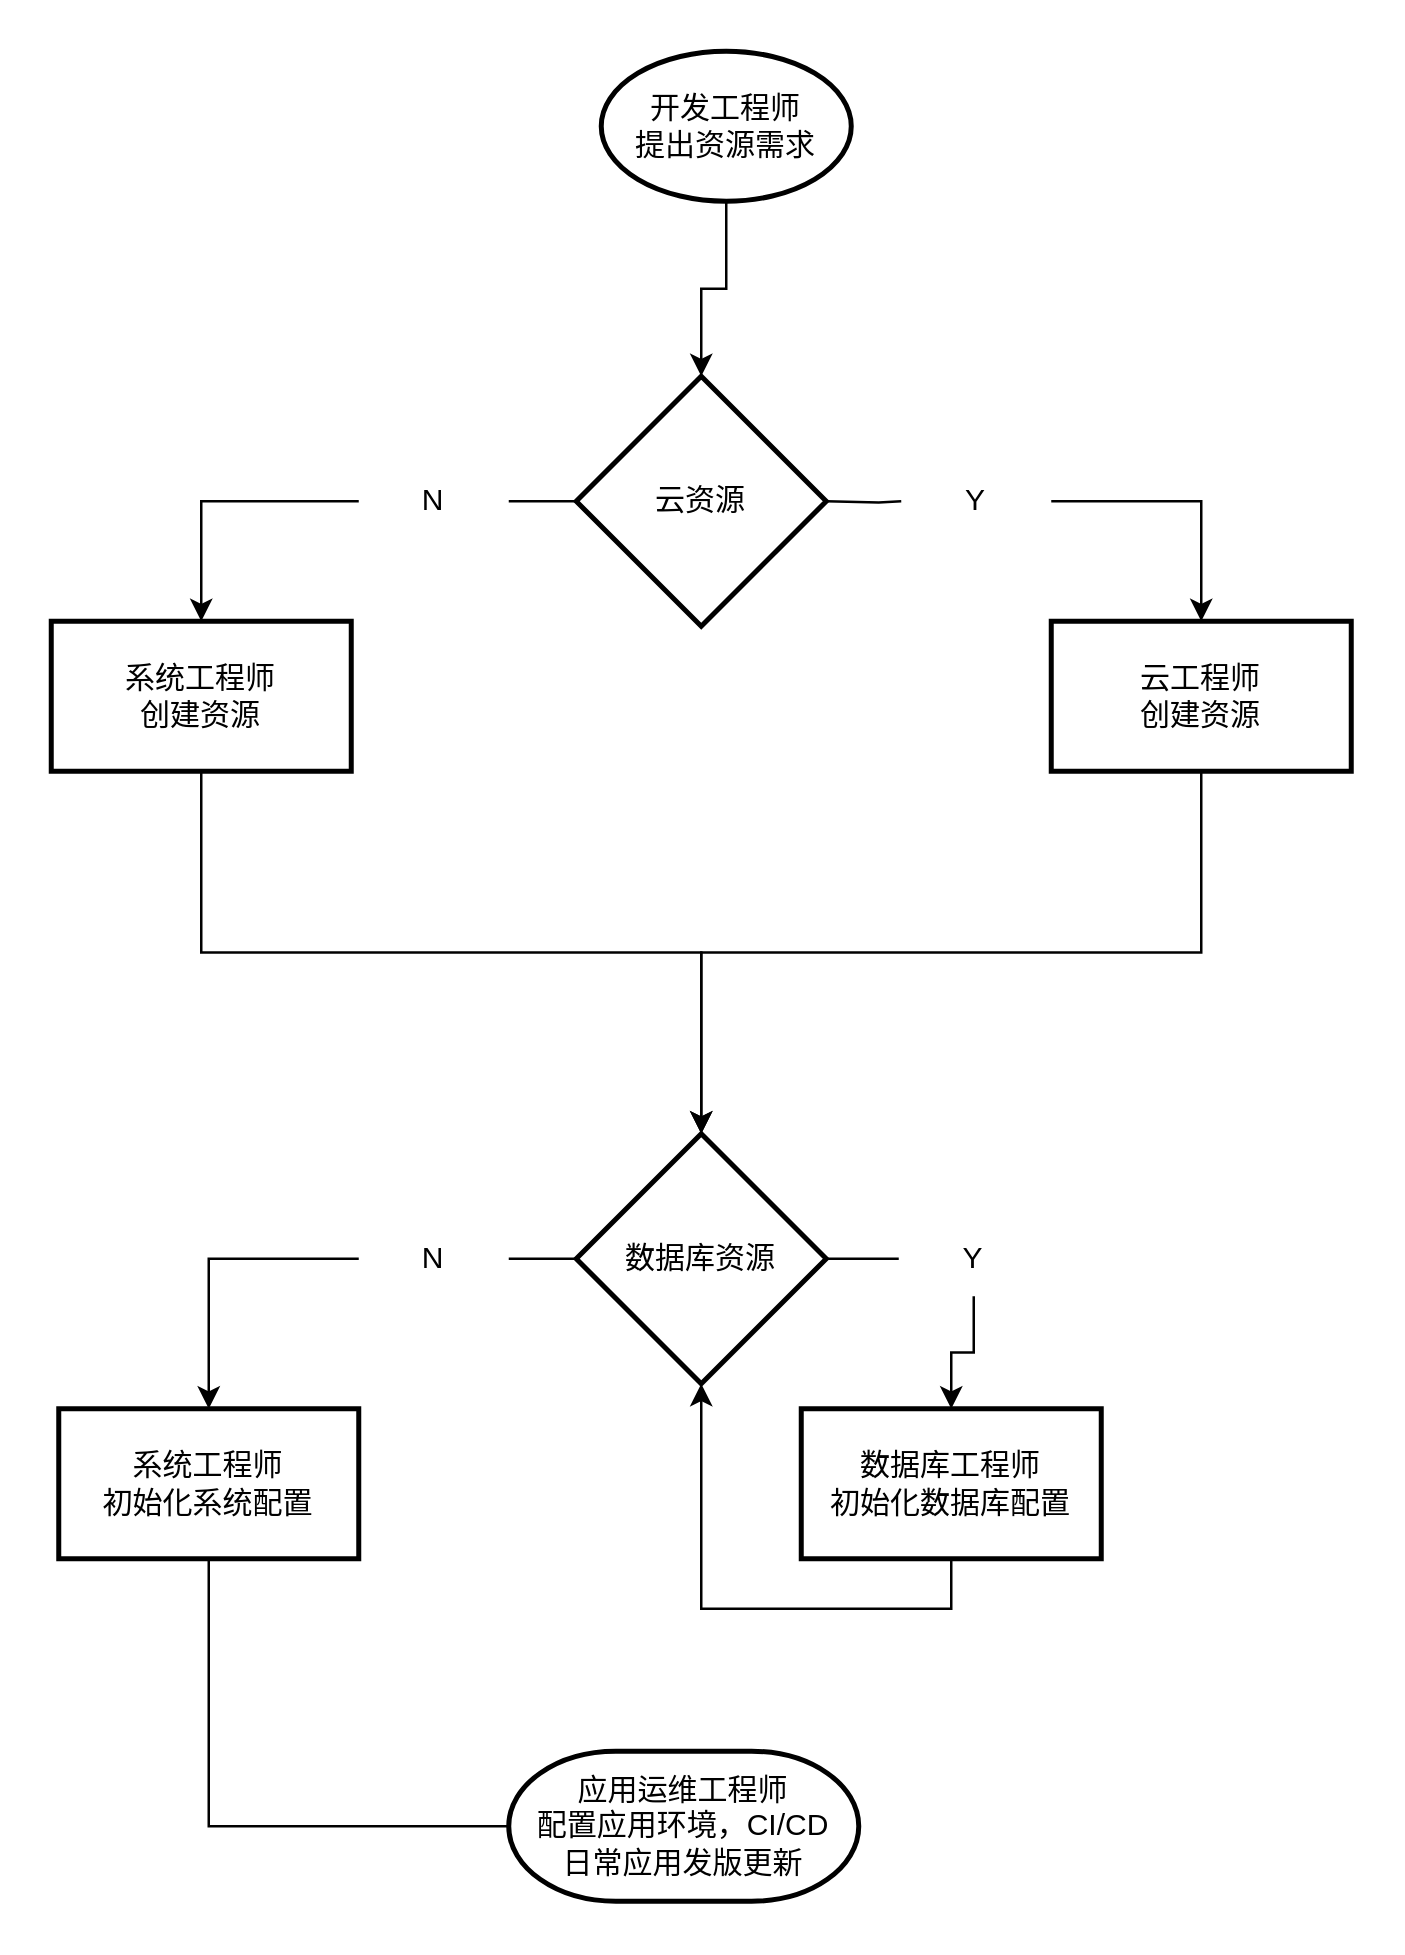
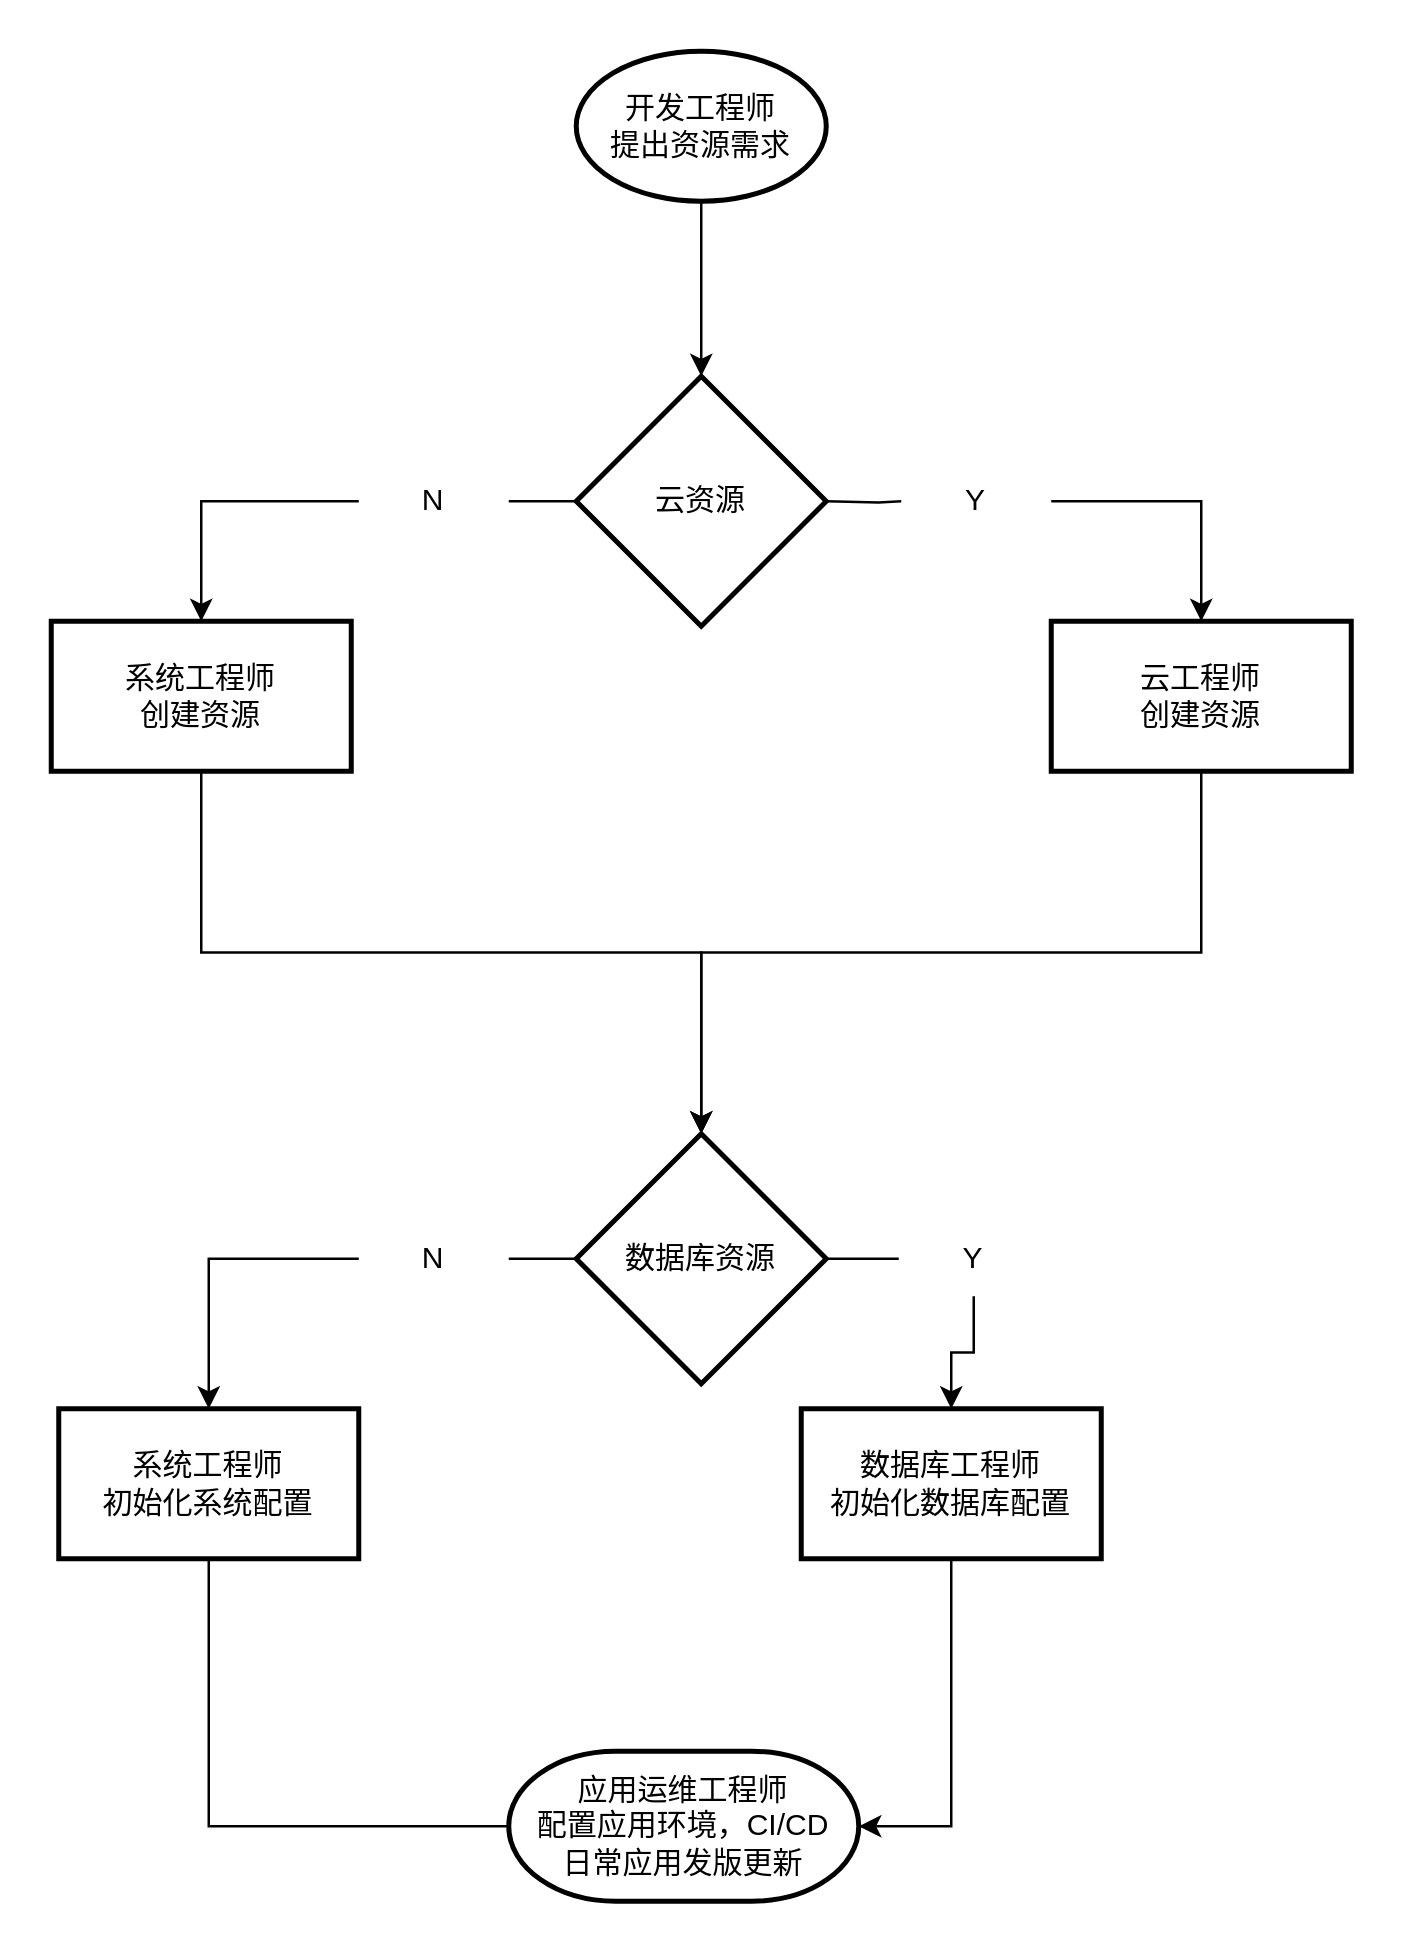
node "开发工程师 提出资源需求": moved (726, 126) -> (701, 126)
edge "数据库工程师 初始化数据库配置" -> "数据库资源": now "数据库工程师 初始化数据库配置" -> "应用运维工程师 配置应用环境，CI/CD 日常应用发版更新"
